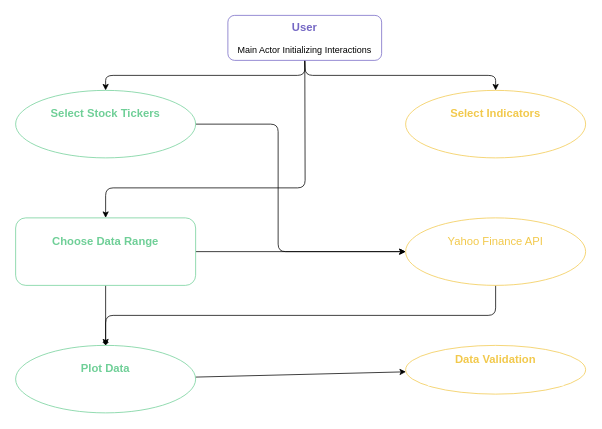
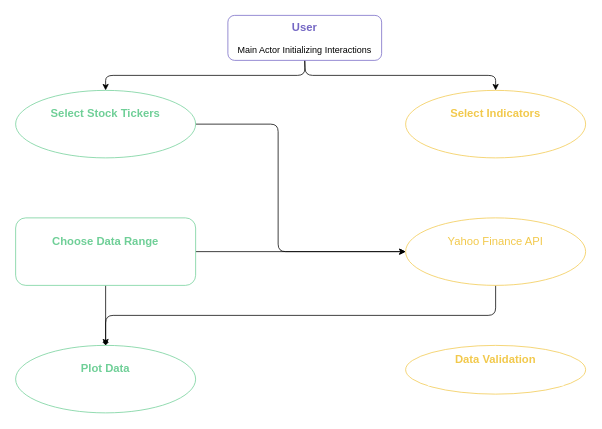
edge "User Main Actor Initializing Interactions" -> "Choose Data Range User Specifies the data range": removed
edge "Plot Data Displays the Stock Analysis Charts" -> "Data Validation Checks User Input for Correctness": removed
